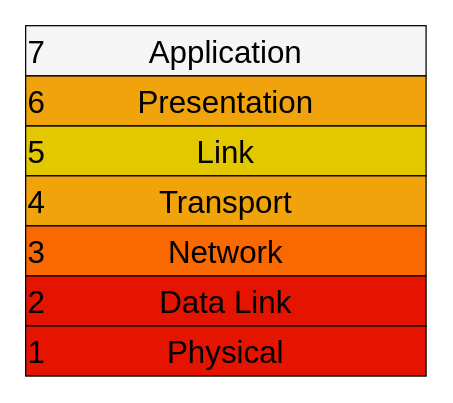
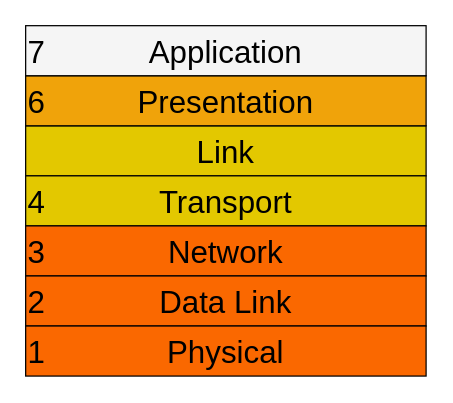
node "5": removed
node "Transport": fillcolor #f0a30a -> #e3c800
node "Data Link": fillcolor #e51400 -> #fa6800
node "Physical": fillcolor #e51400 -> #fa6800
